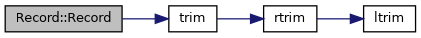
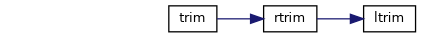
node "Record::Record": removed
